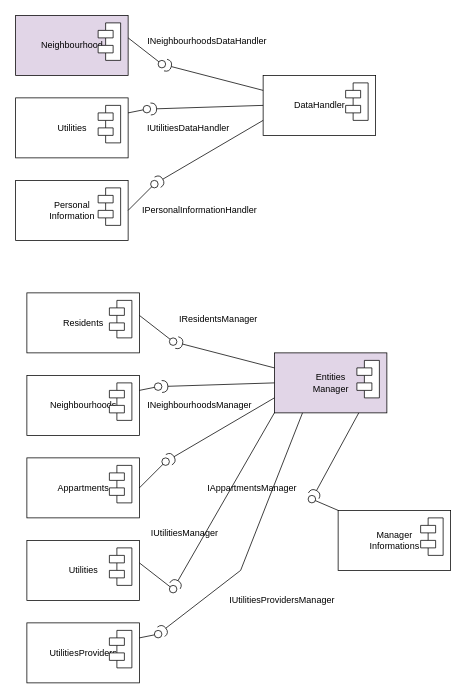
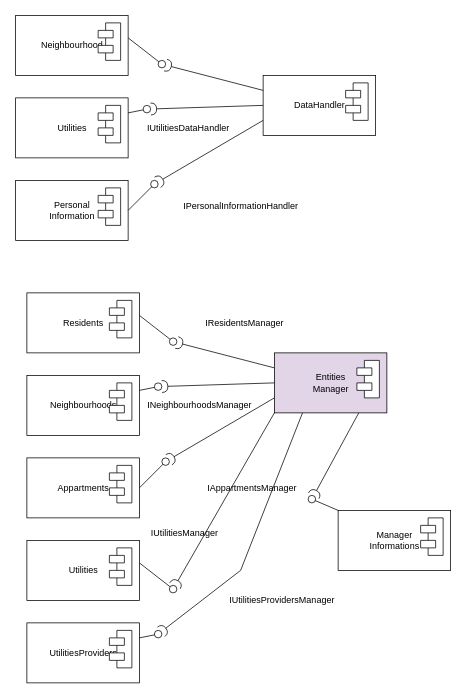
node "INeighbourhoodsDataHandler": removed
node "Neighbourhood": fillcolor #e1d5e7 -> #ffffff
node "IPersonalInformationHandler": moved (199, 210) -> (240, 207)
node "IResidentsManager": moved (218, 319) -> (244, 323)
